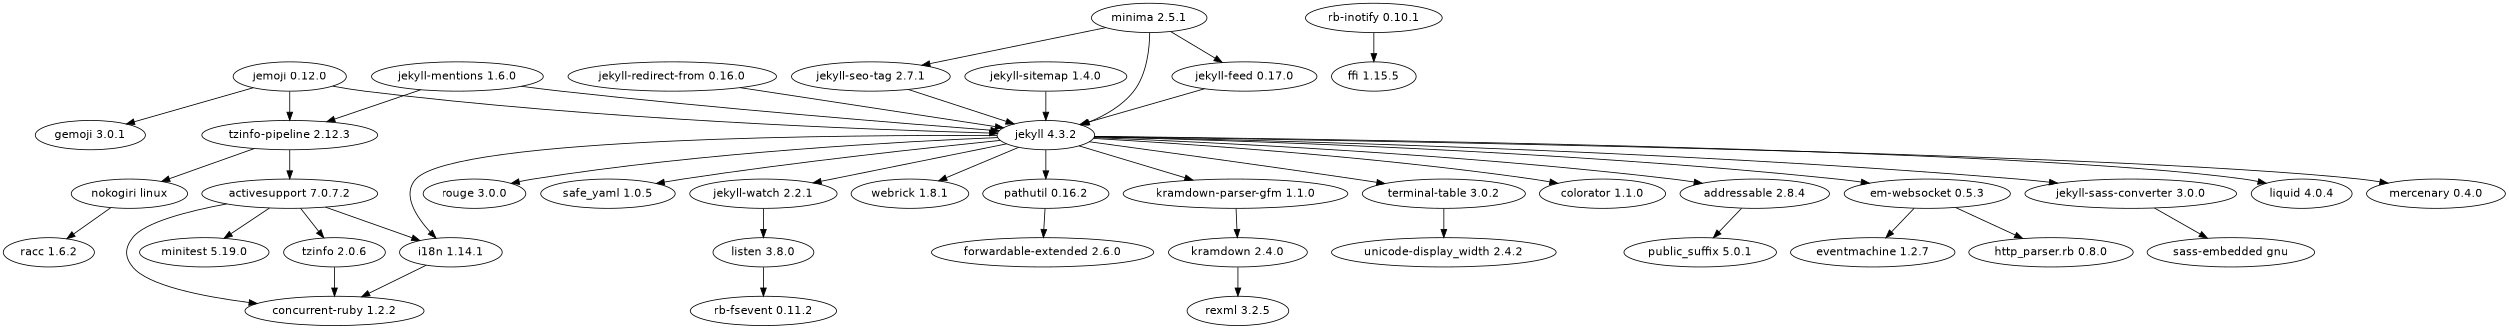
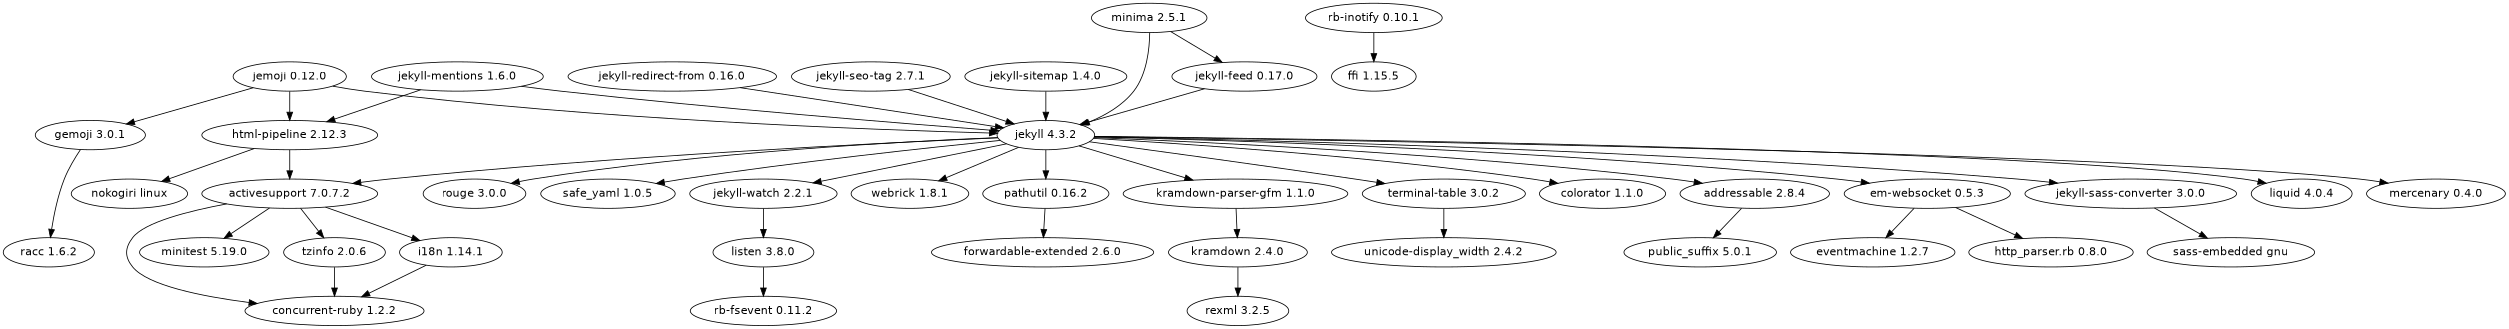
edge "minima 2.5.1" -> "jekyll-seo-tag 2.7.1": removed
node "tzinfo-pipeline 2.12.3": label "tzinfo-pipeline 2.12.3" -> "html-pipeline 2.12.3"
edge "jekyll 4.3.2" -> "i18n 1.14.1": now "jekyll 4.3.2" -> "activesupport 7.0.7.2"
edge "nokogiri linux" -> "racc 1.6.2": now "gemoji 3.0.1" -> "racc 1.6.2"
